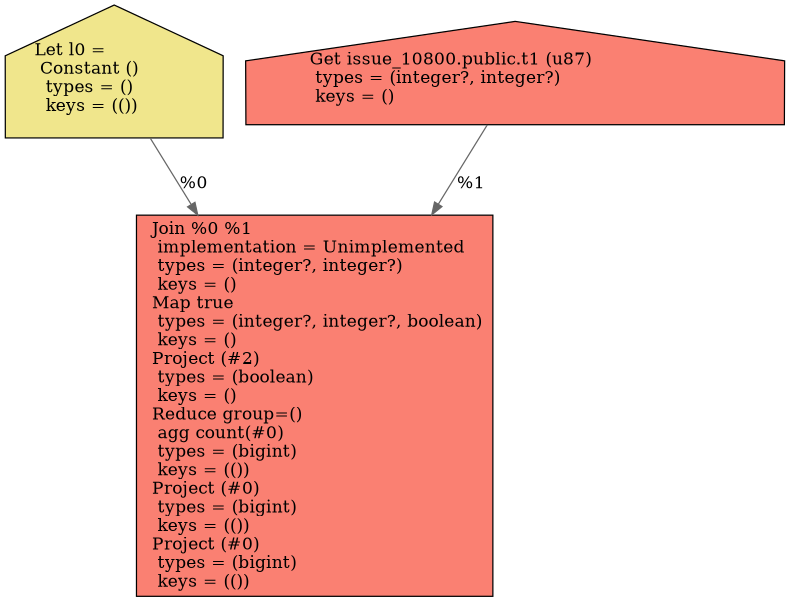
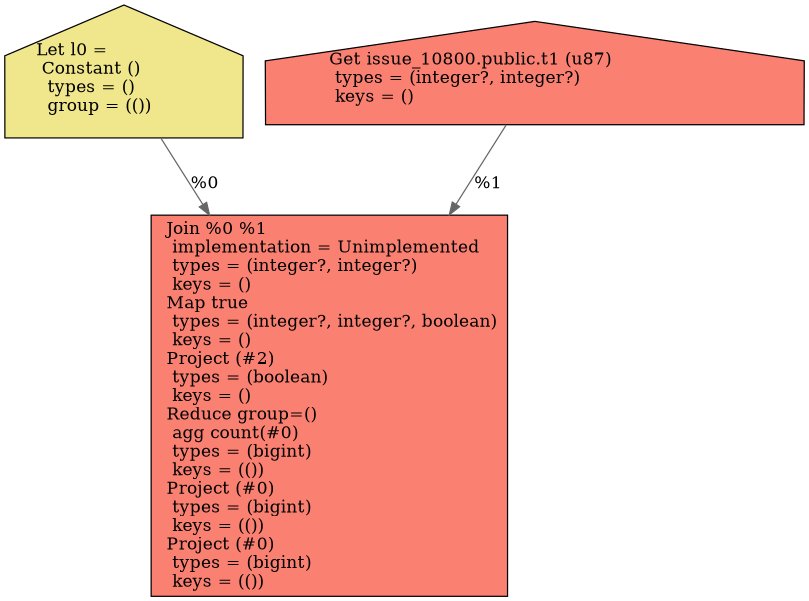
node "Let l0 = Constant () types = () keys = (())": label "Let l0 = Constant () types = () keys = (())" -> "Let l0 = Constant () types = () group = (())"
